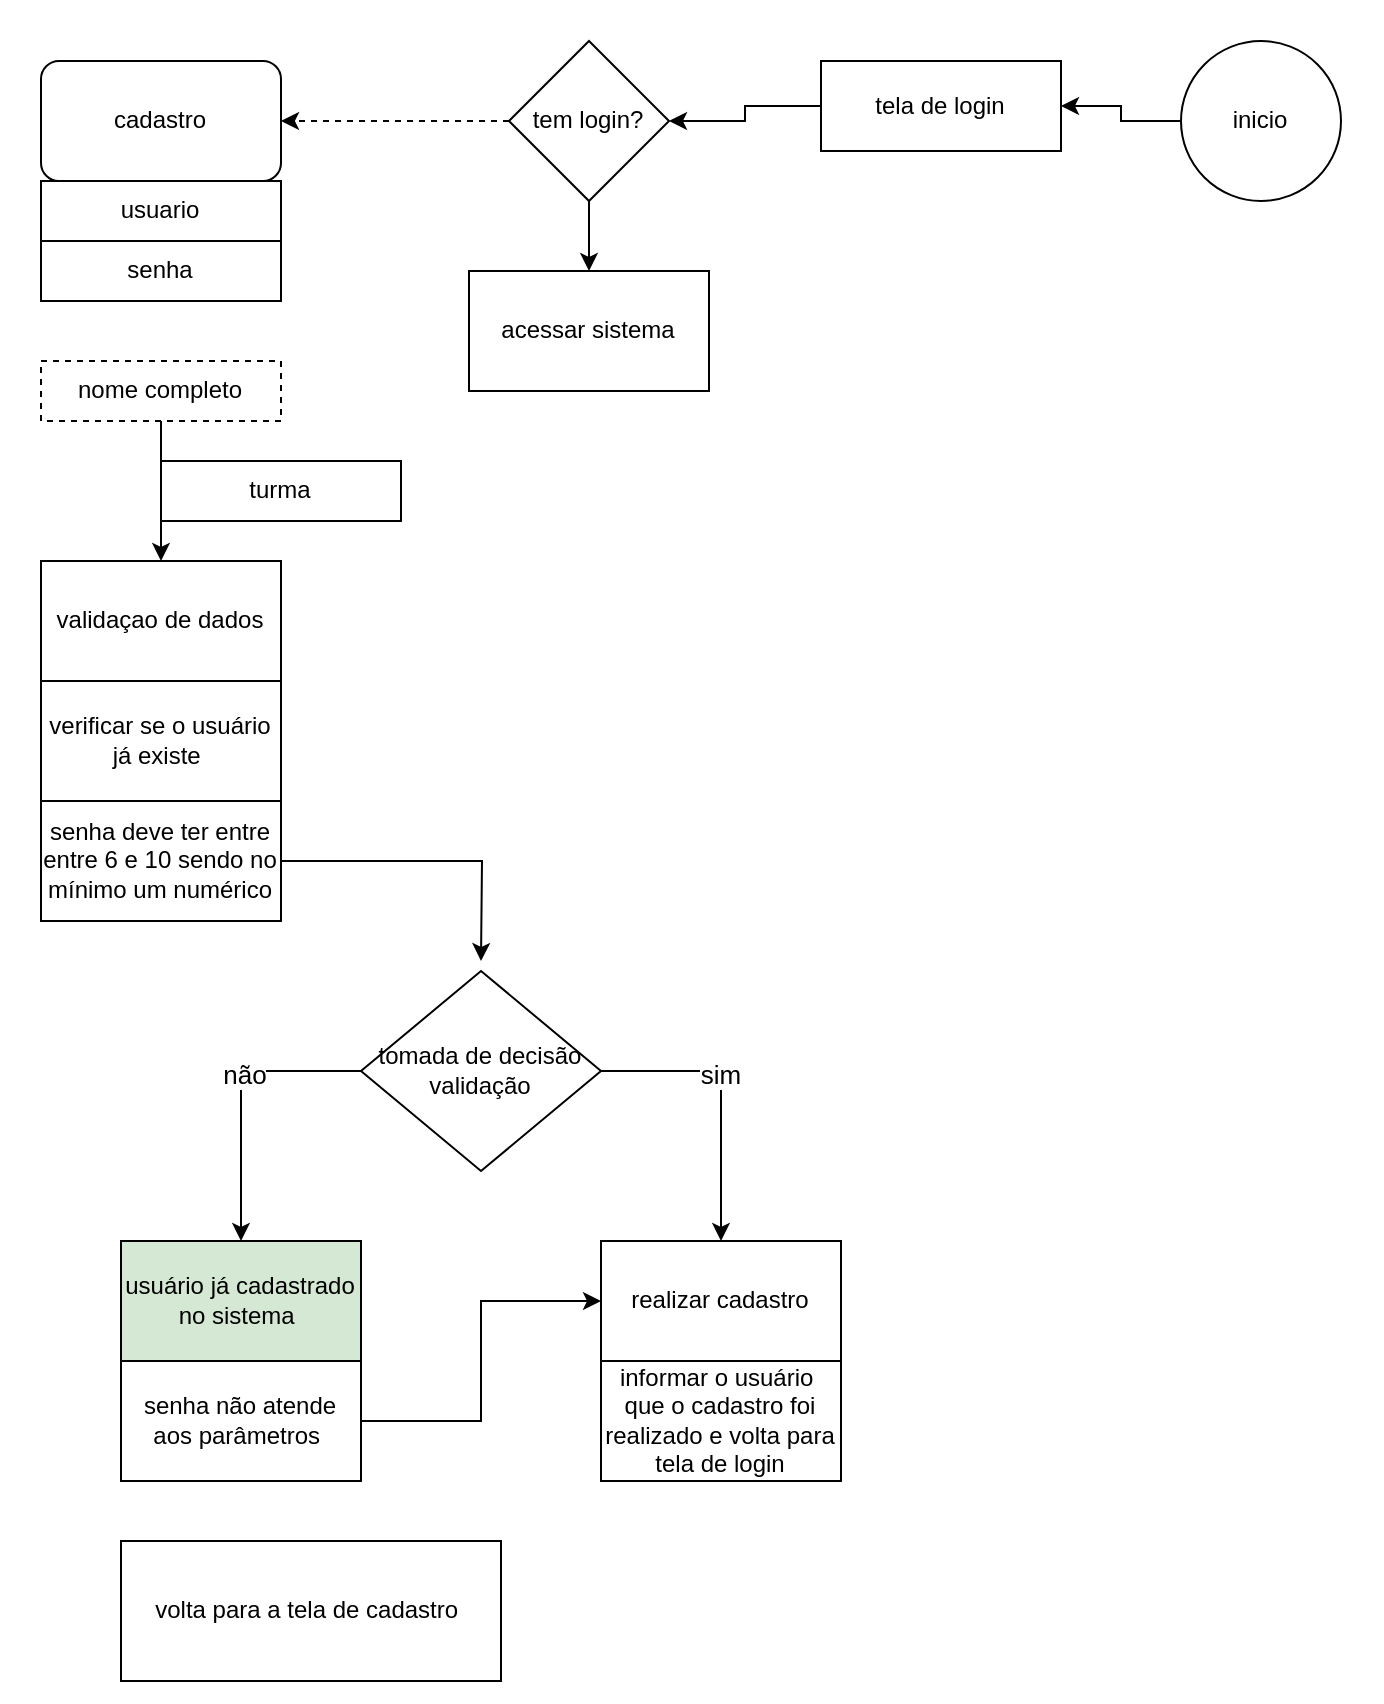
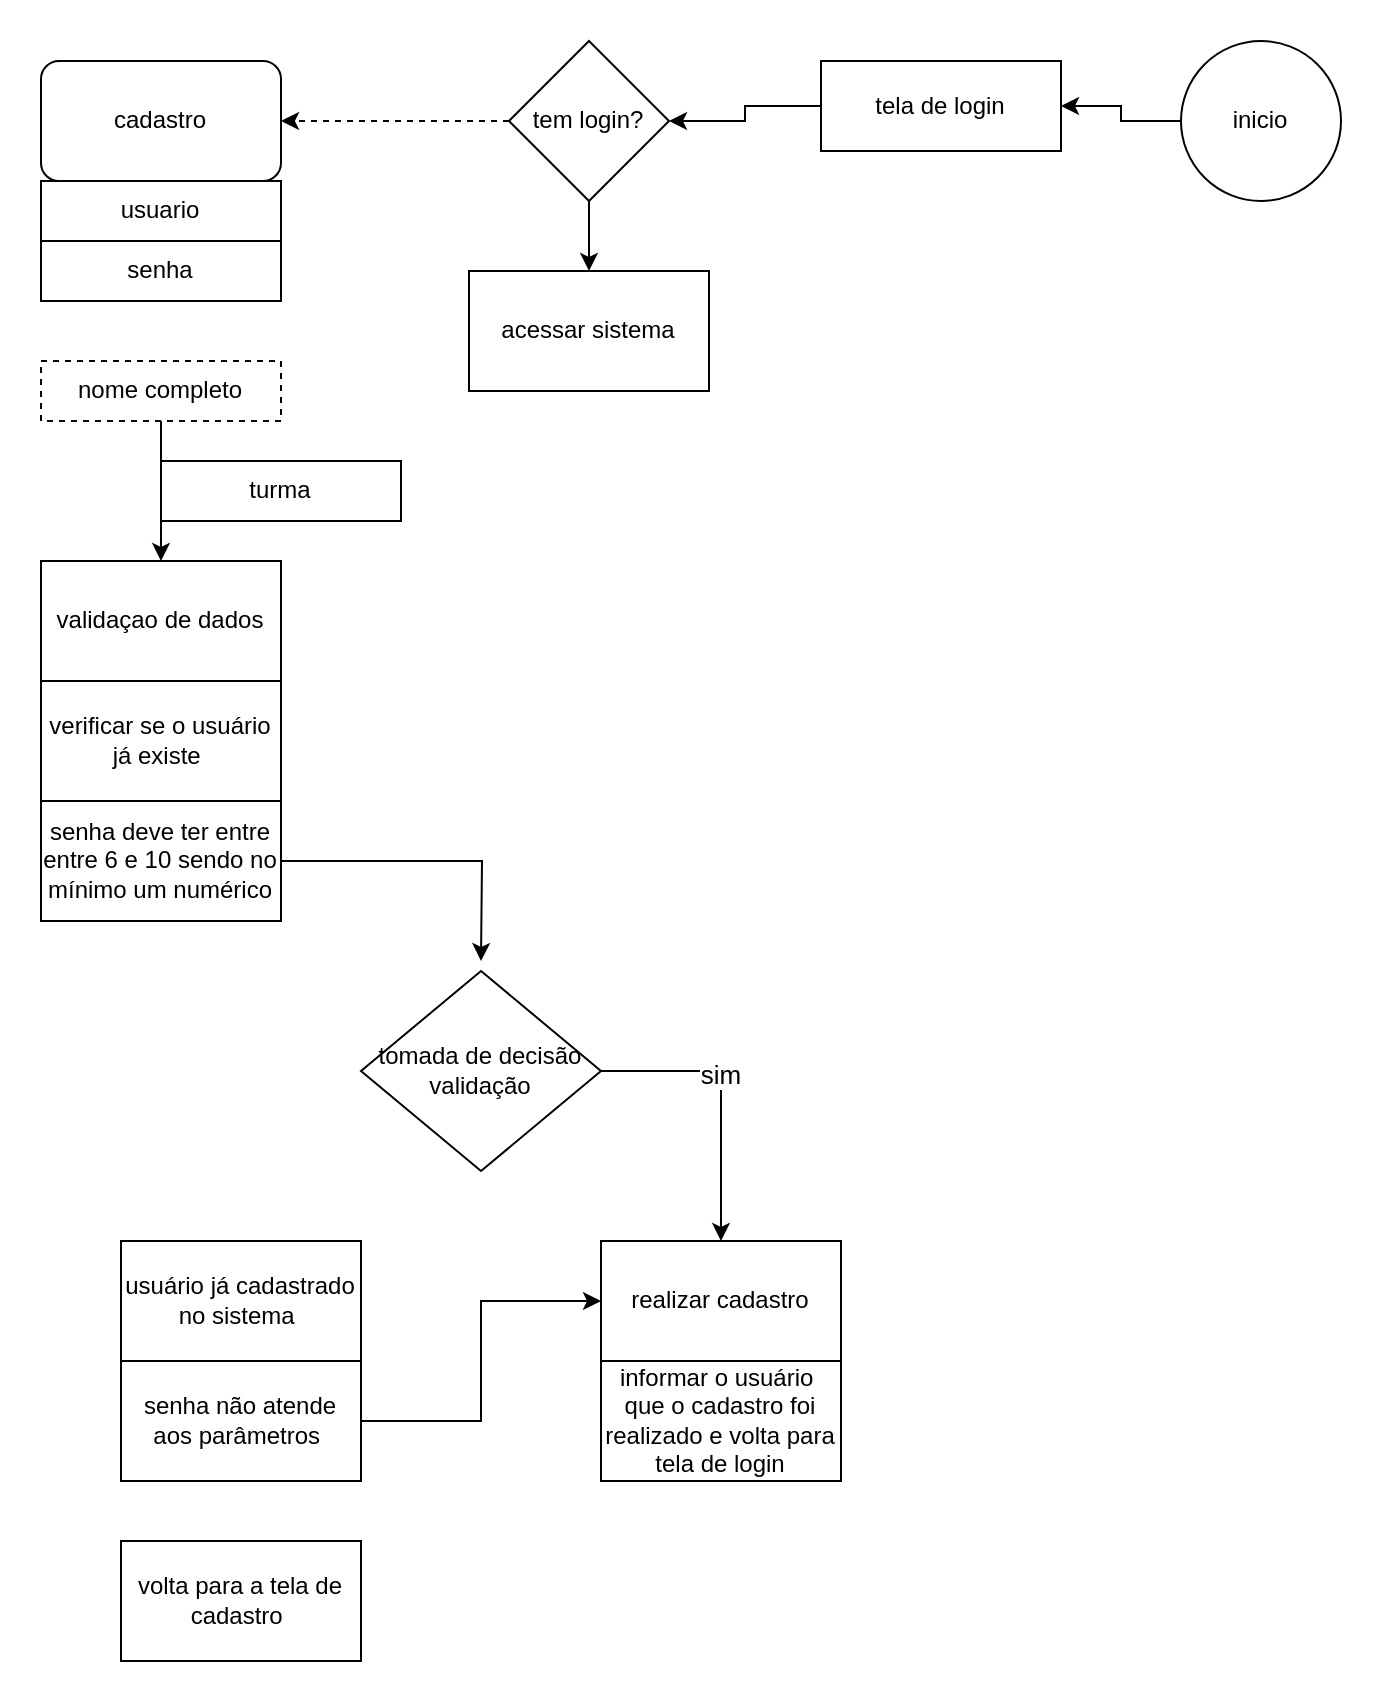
edge "tomada de decisão validação" -> "usuário já cadastrado no sistema": removed, label "não"
node "usuário já cadastrado no sistema": fillcolor #d5e8d4 -> #ffffff
node "volta para a tela de cadastro": size 380x140 -> 240x120
